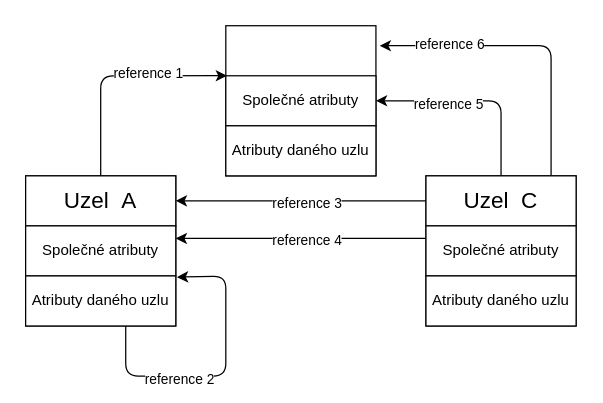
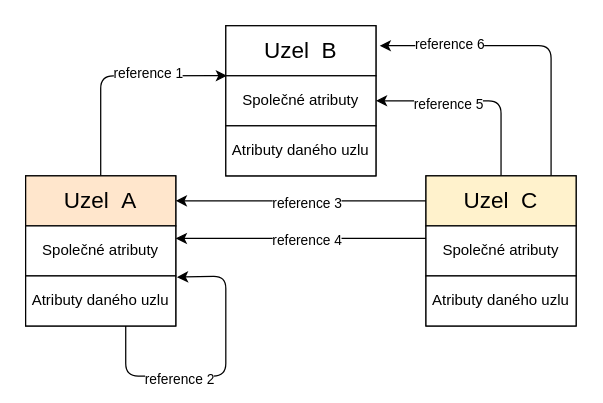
node "Uzel B": added
node "Uzel A": fillcolor #ffffff -> #ffe6cc
node "Uzel C": fillcolor #ffffff -> #fff2cc
